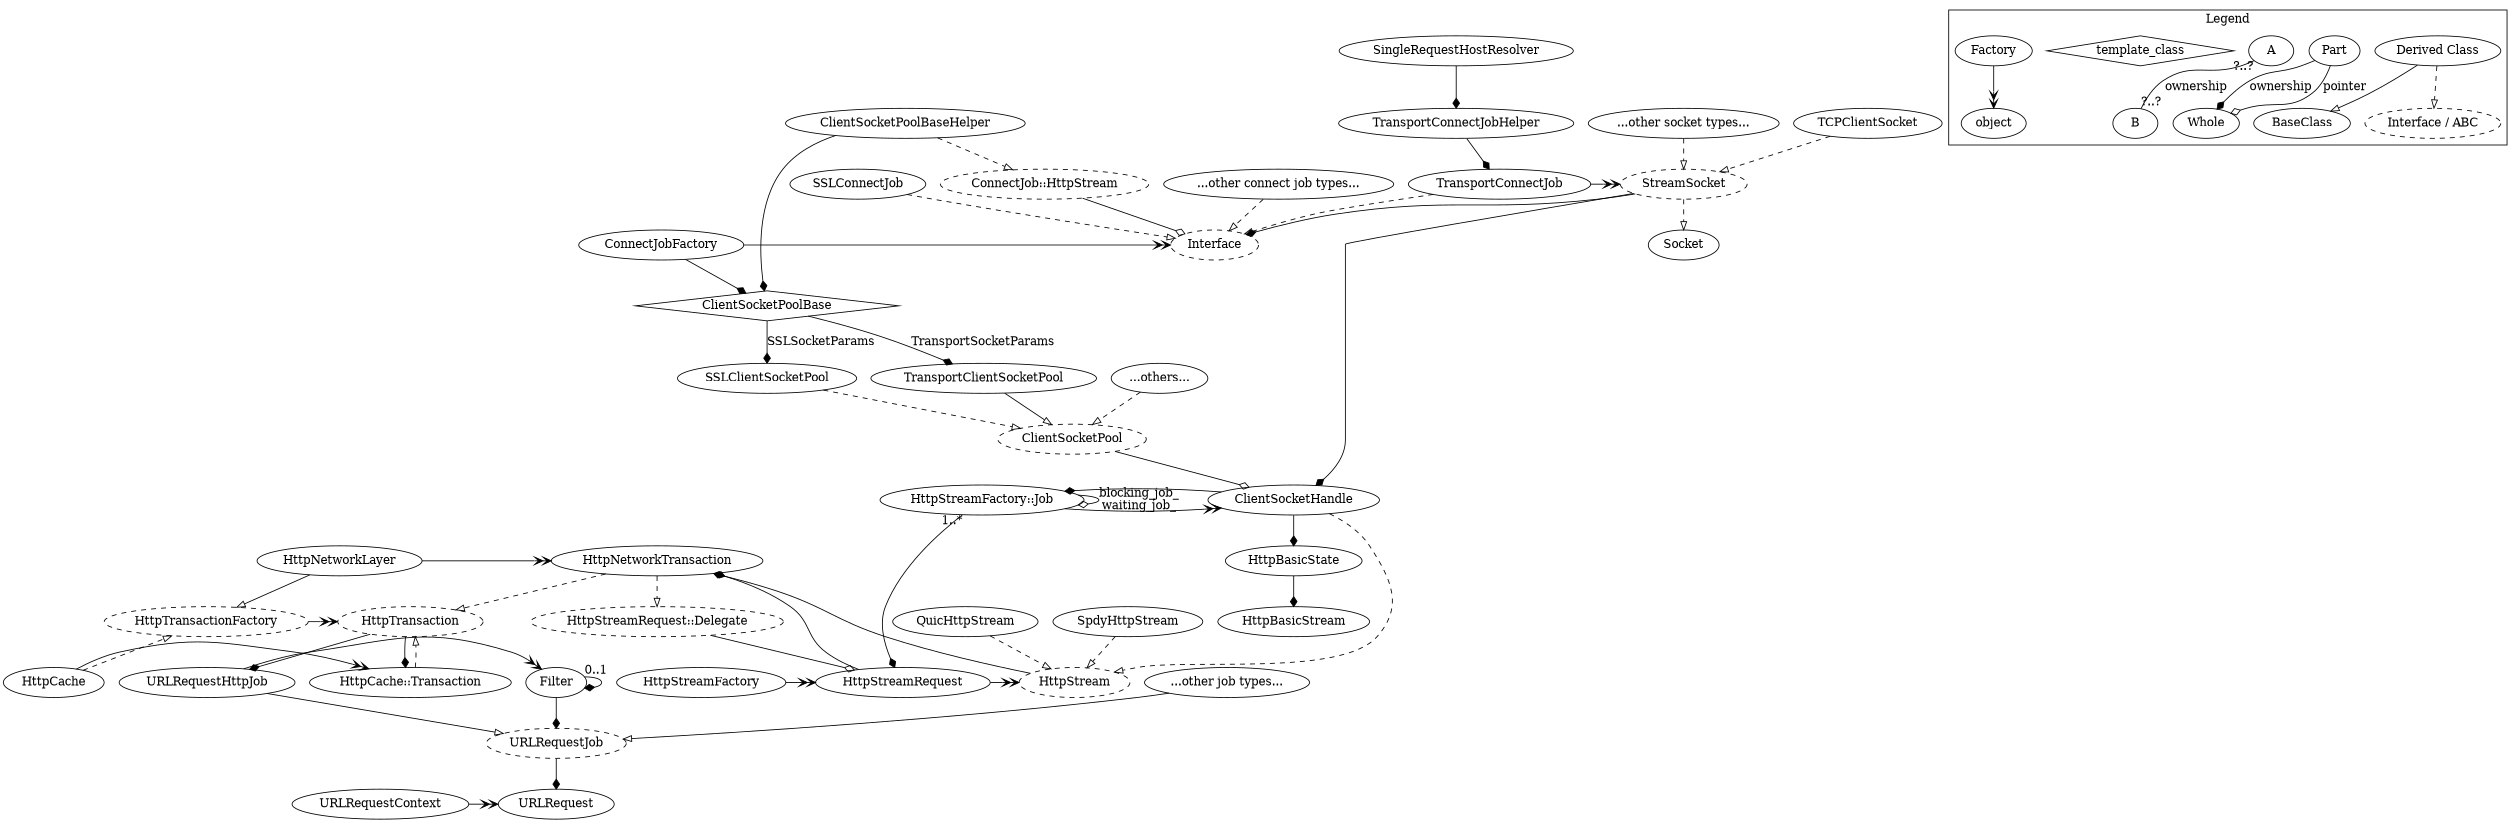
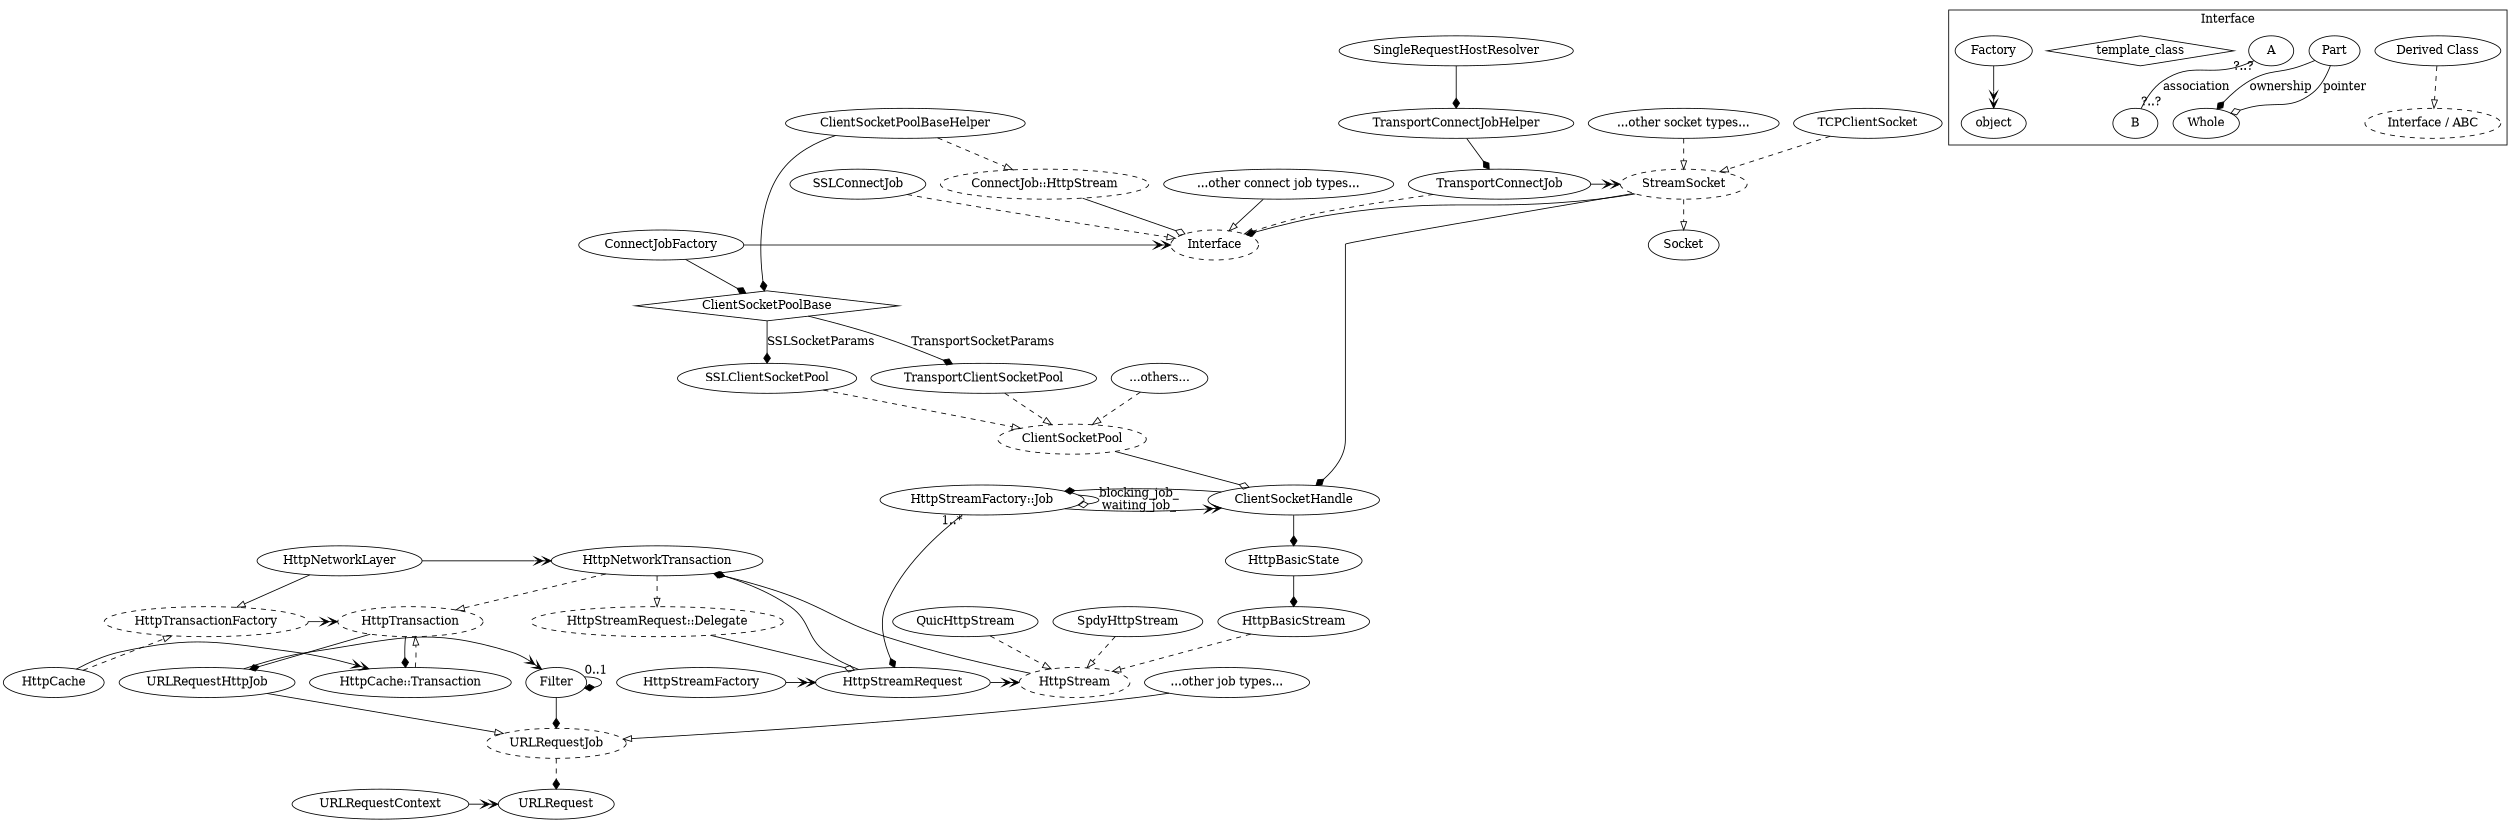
cluster "Legend": label "Legend" -> "Interface"
edge "A" -- "B": label "ownership" -> "association"
node "BaseClass": removed
edge "...other connect job types..." -> "Interface": style dashed -> solid
edge "TransportClientSocketPool" -> "ClientSocketPool": style solid -> dashed
edge "ClientSocketHandle" -> "HttpStream": now "HttpBasicStream" -> "HttpStream"
edge "URLRequestJob" -> "URLRequest": style solid -> dashed
